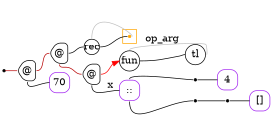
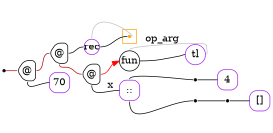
node "rec": color #000000 -> purple
node "tl": color #000000 -> purple
